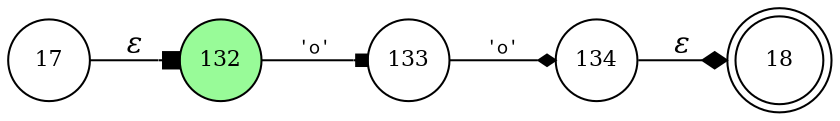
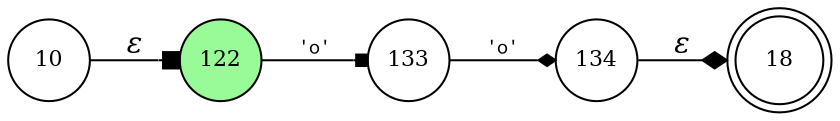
node "17": label "17" -> "10"
node "132": label "132" -> "122"
